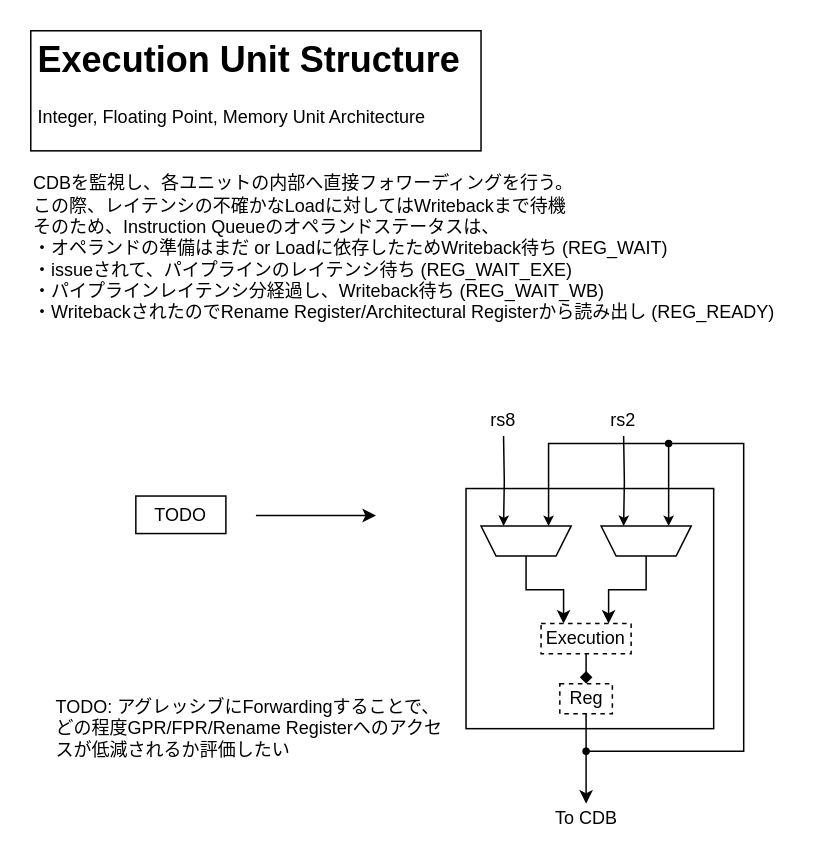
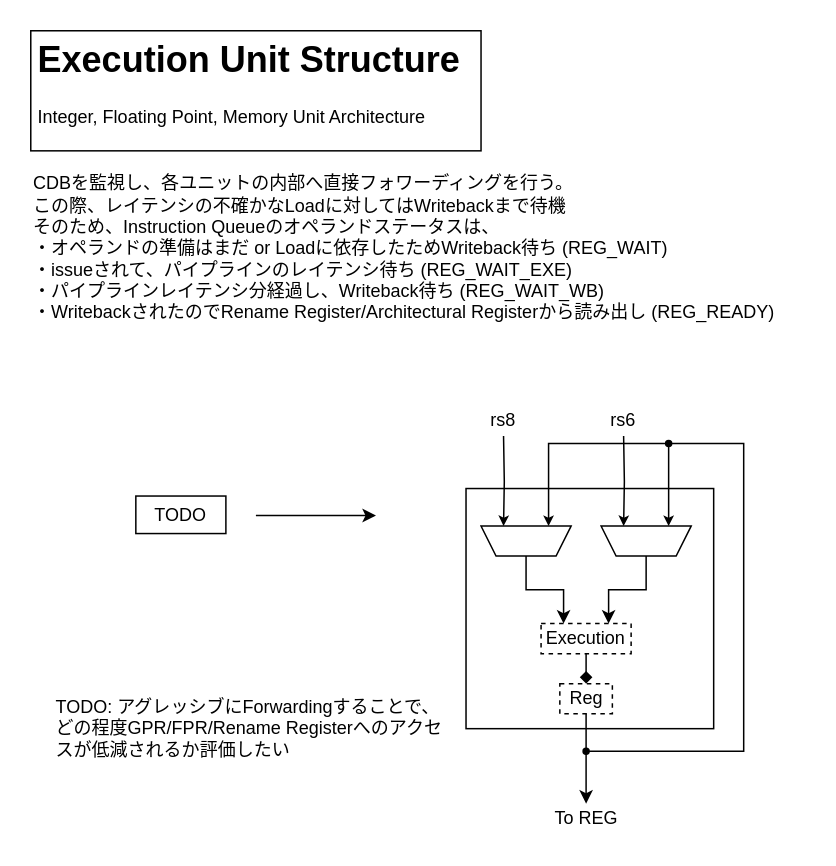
node "rs2": label "rs2" -> "rs6"
node "To CDB": label "To CDB" -> "To REG"
